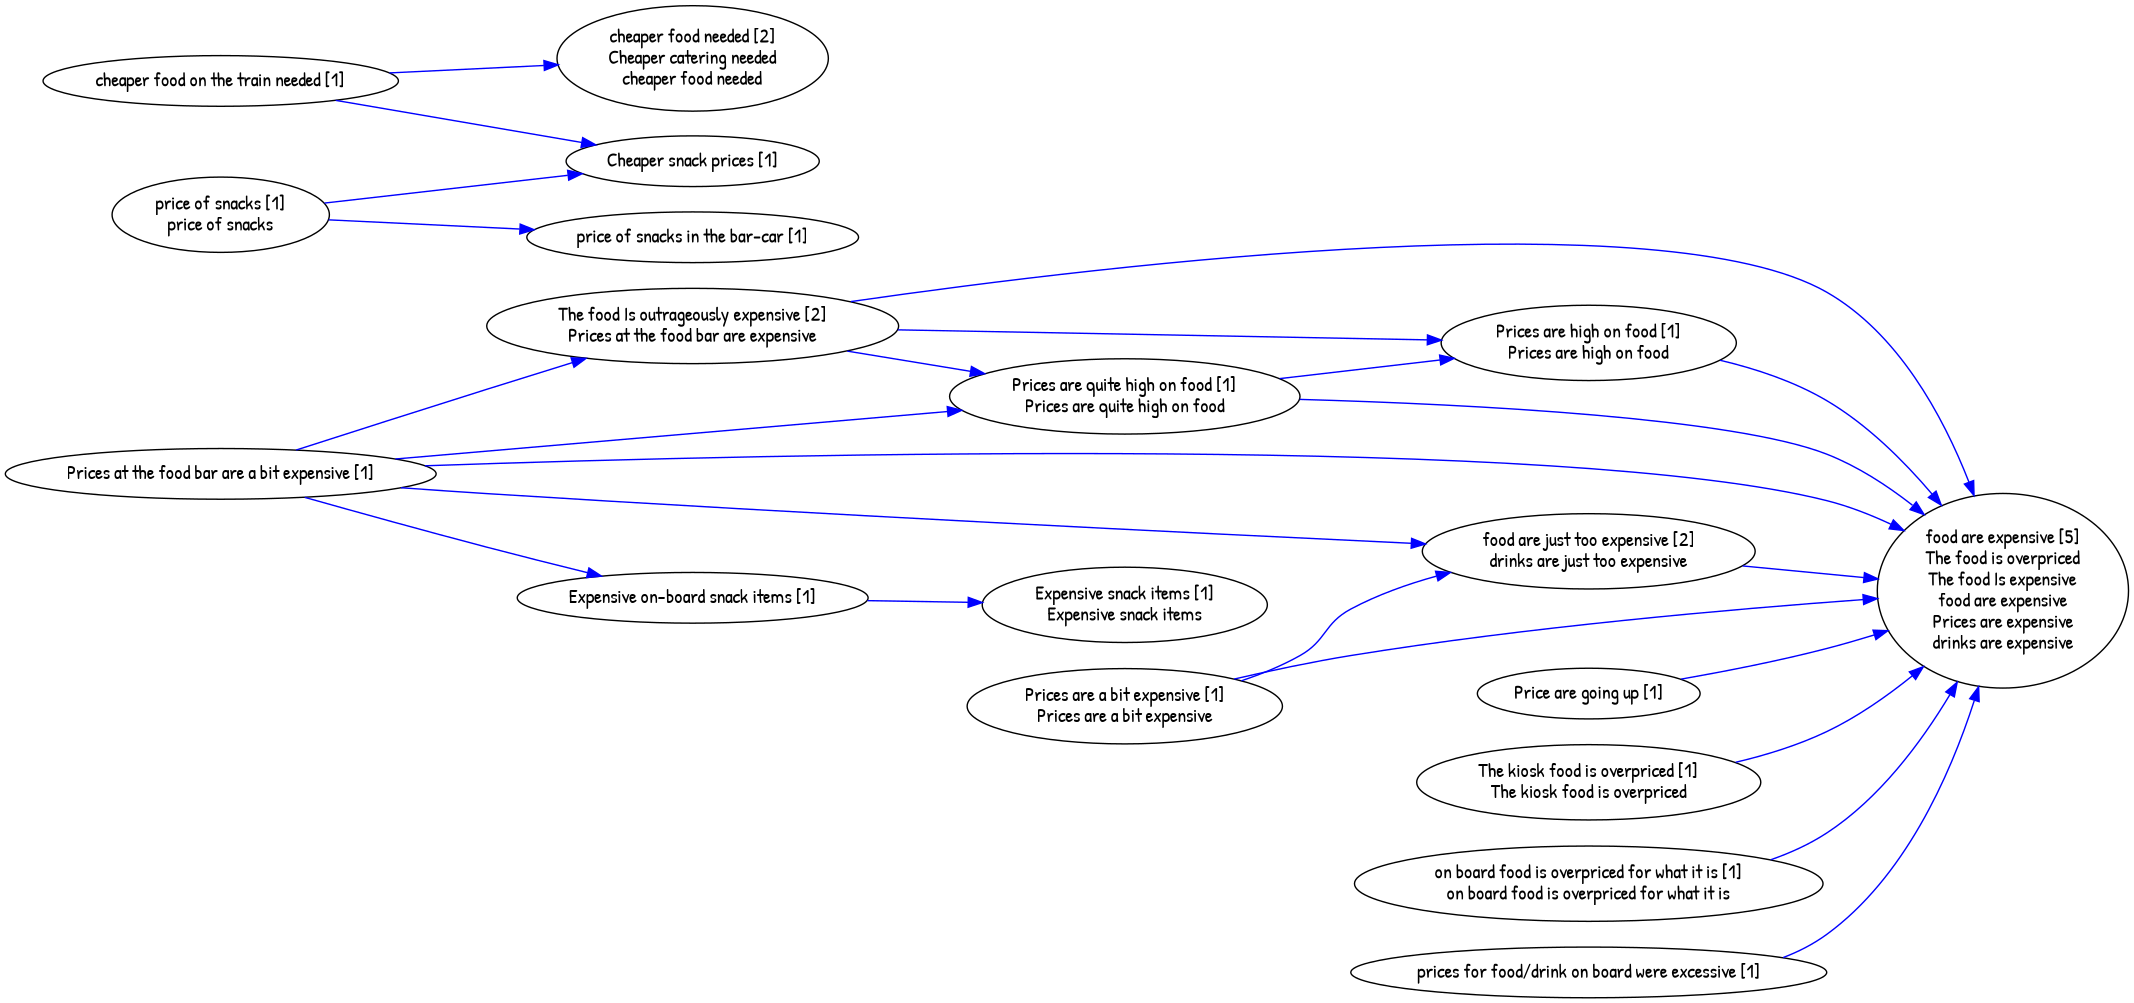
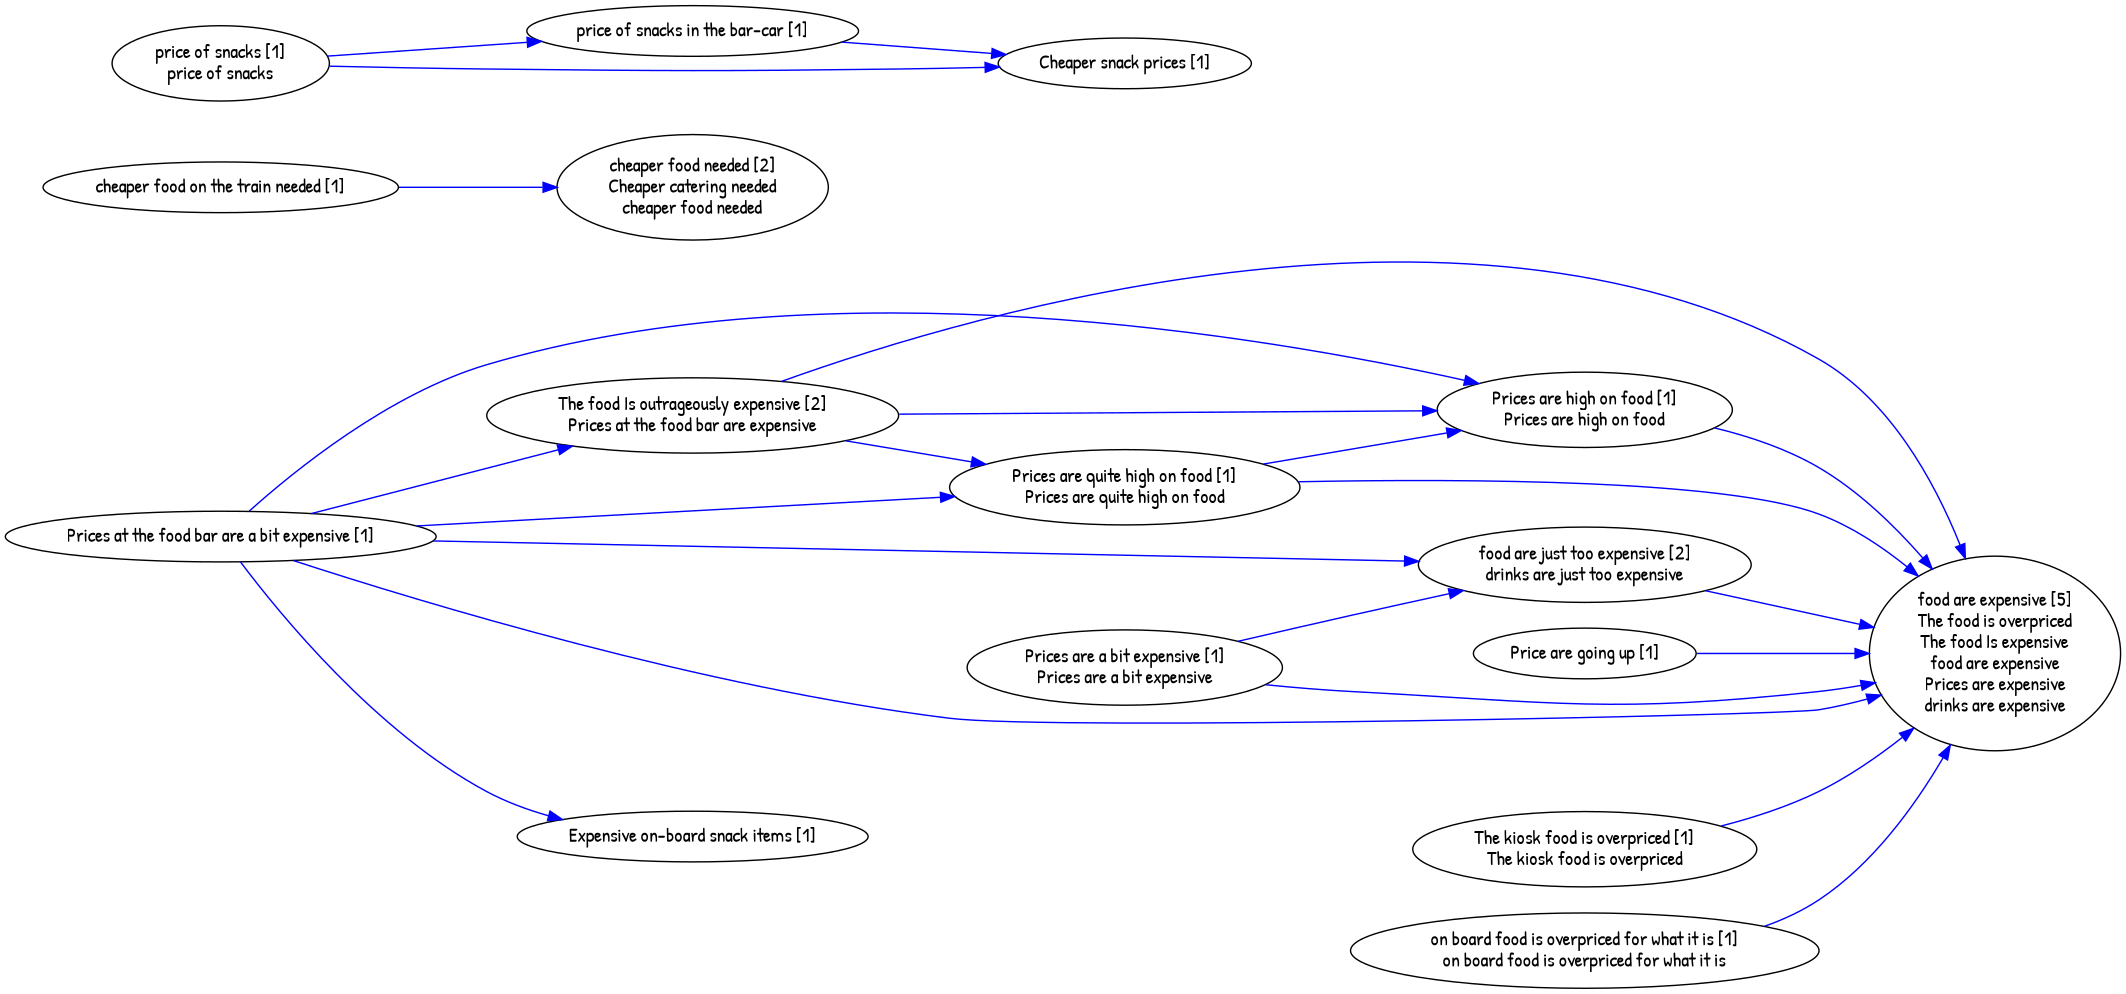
edge "cheaper food on the train needed [1]" -> "Cheaper snack prices [1]": now "price of snacks in the bar-car [1]" -> "Cheaper snack prices [1]"
edge "Prices at the food bar are a bit expensive [1]" -> "Prices are high on food [1] Prices are high on food": added
node "Expensive snack items [1] Expensive snack items": removed
node "prices for food/drink on board were excessive [1]": removed
